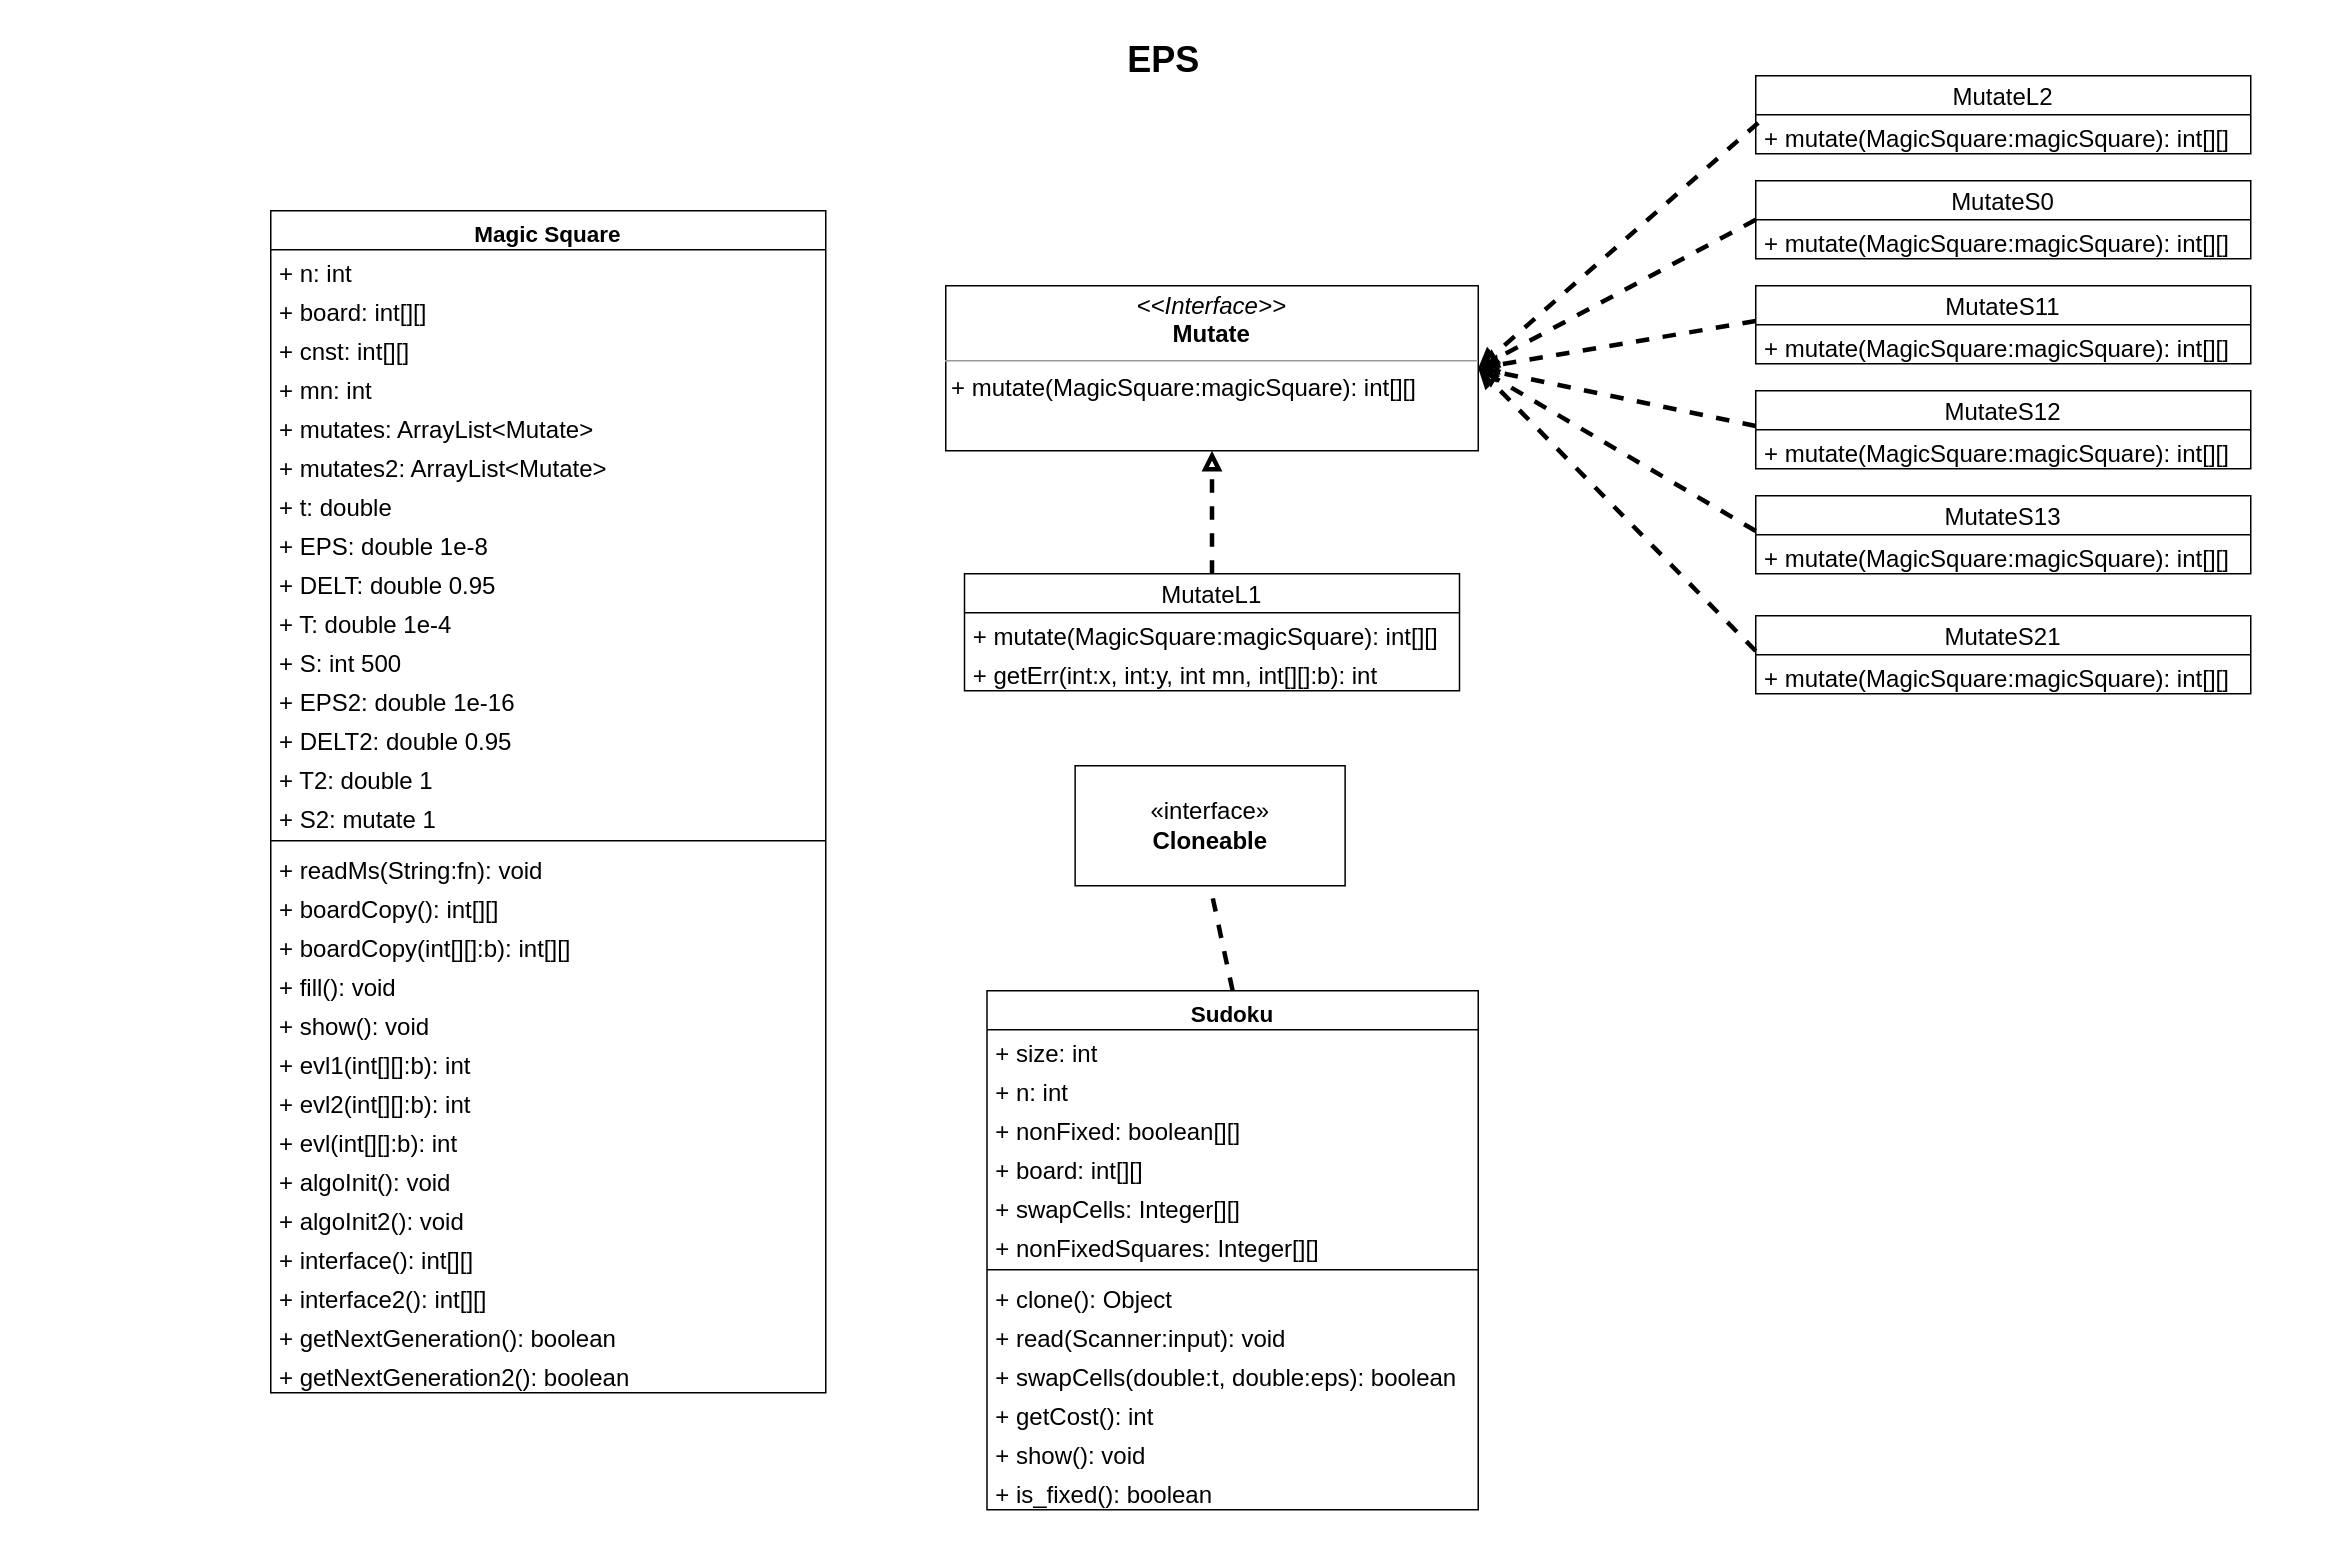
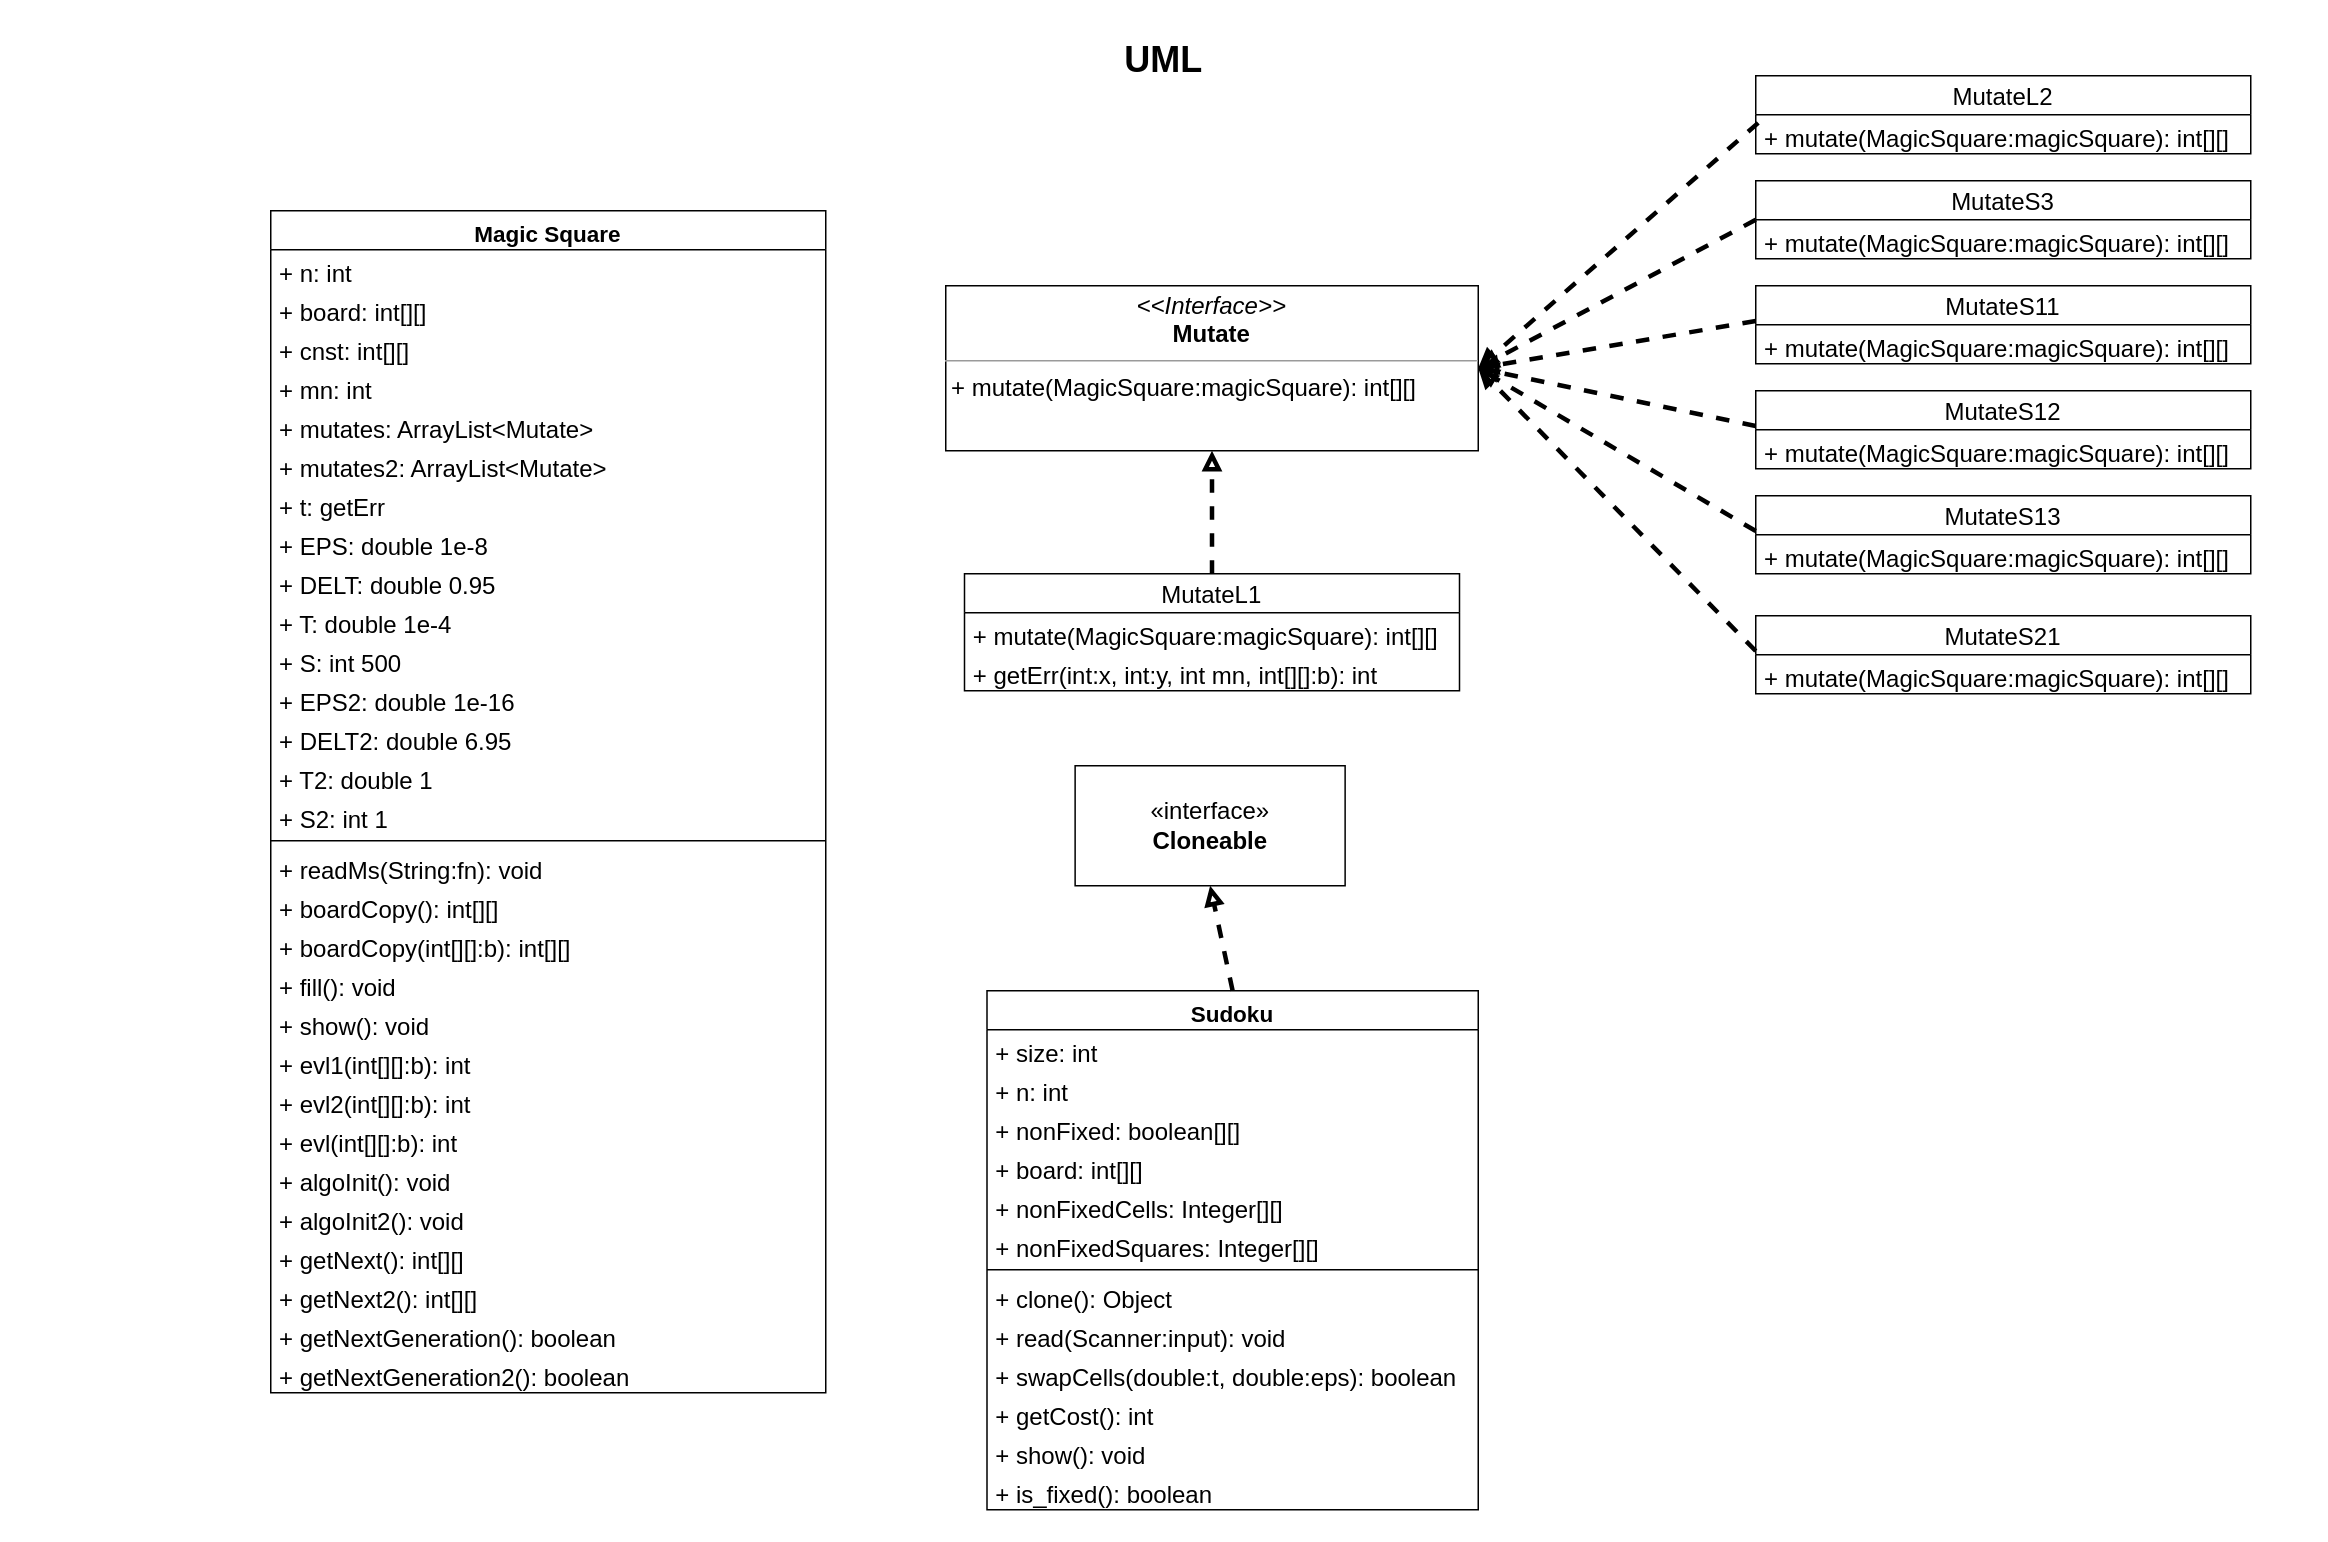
node "EPS": label "EPS" -> "UML"
node "MutateS0": label "MutateS0" -> "MutateS3"
node "+ t: double": label "+ t: double" -> "+ t: getErr"
node "+ DELT2: double 0.95": label "+ DELT2: double 0.95" -> "+ DELT2: double 6.95"
node "+ S2: mutate 1": label "+ S2: mutate 1" -> "+ S2: int 1"
edge "«interface» Cloneable" -- "Sudoku": arrowhead none -> block
node "+ swapCells: Integer[][]": label "+ swapCells: Integer[][]" -> "+ nonFixedCells: Integer[][]"
node "+ interface(): int[][]": label "+ interface(): int[][]" -> "+ getNext(): int[][]"
node "+ interface2(): int[][]": label "+ interface2(): int[][]" -> "+ getNext2(): int[][]"
